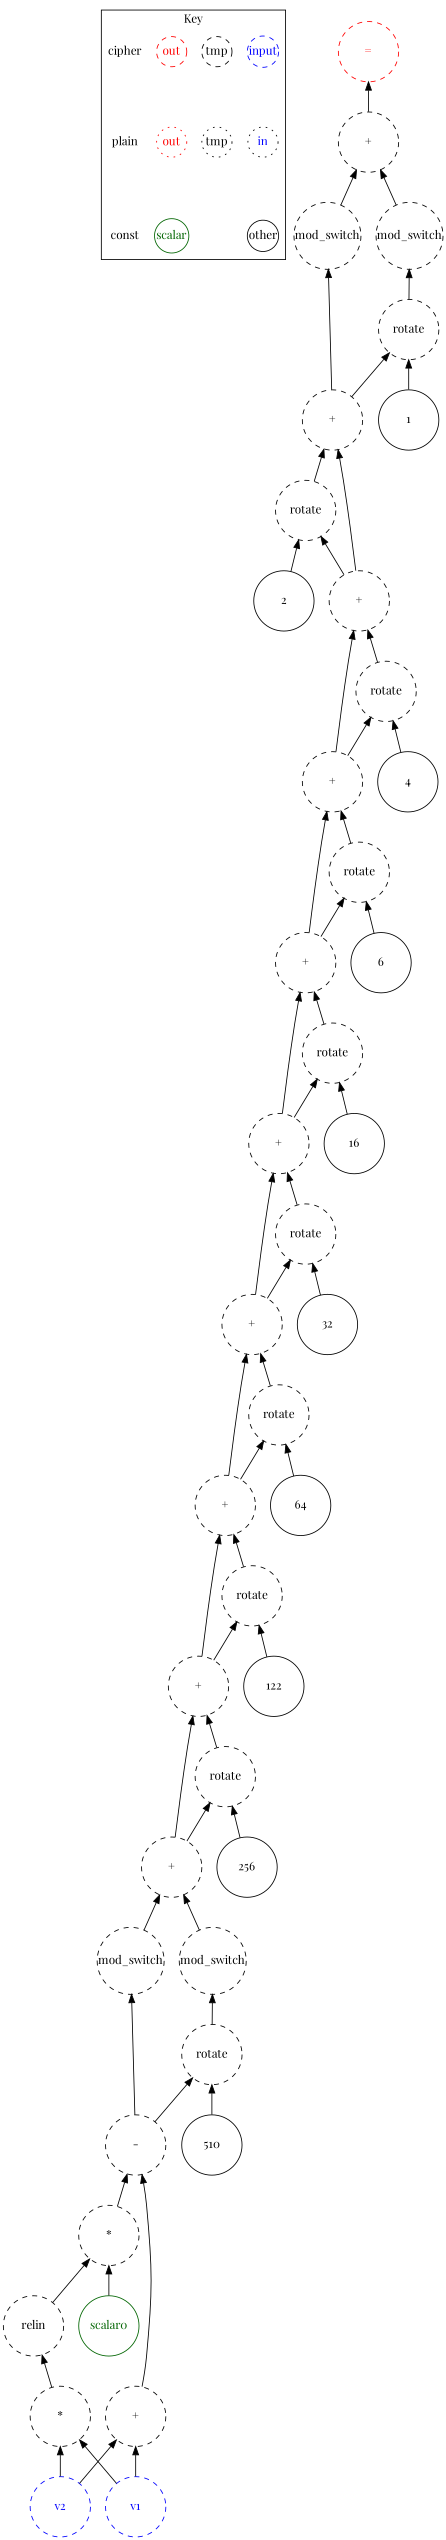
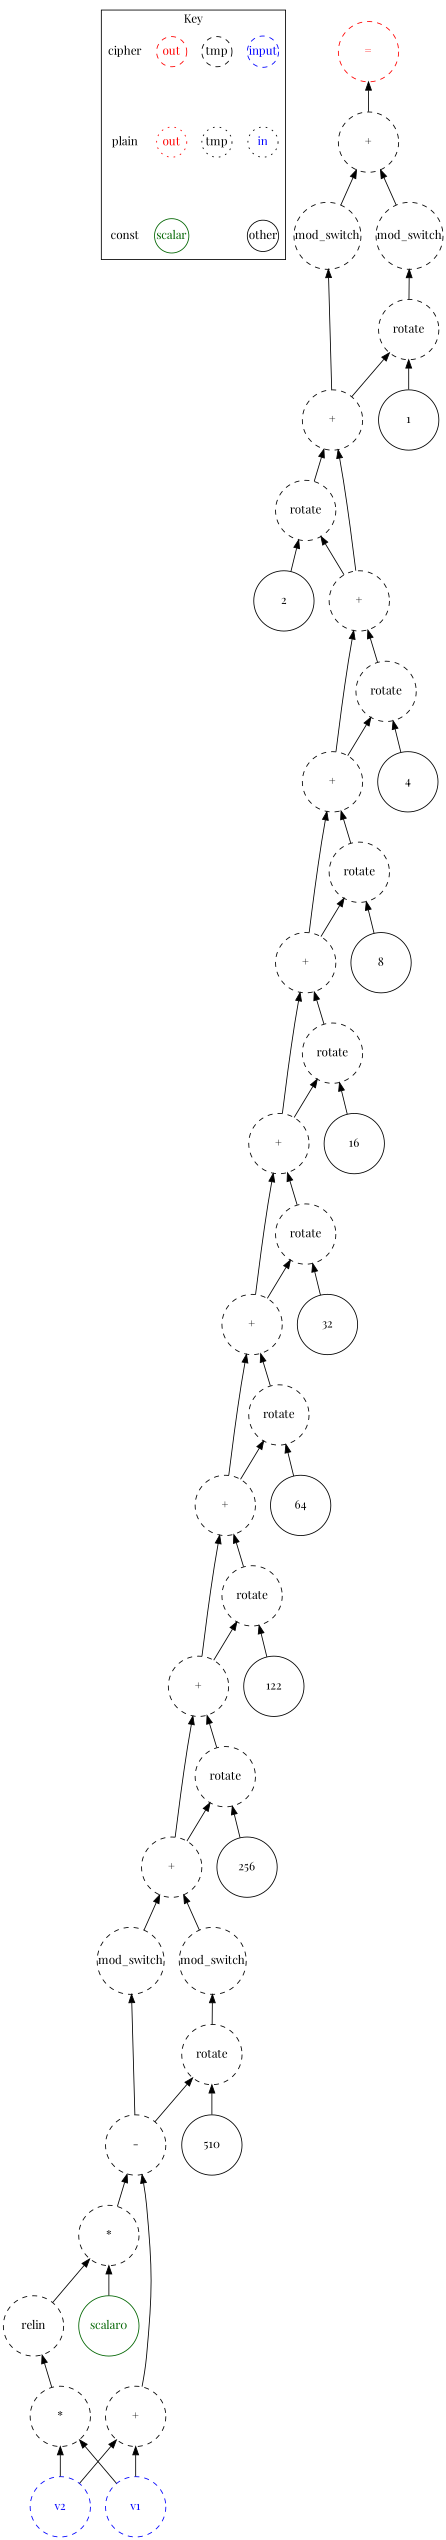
node "6": label "6" -> "8"
